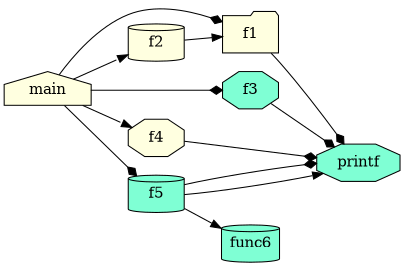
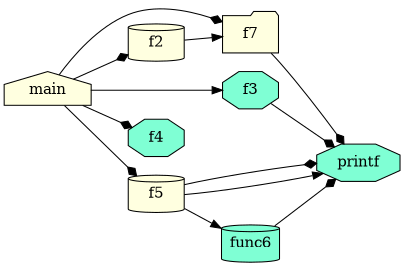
node "f1": label "f1" -> "f7"
edge "main" -> "f2": arrowhead normal -> diamond
edge "main" -> "f3": arrowhead diamond -> normal
edge "main" -> "f4": arrowhead normal -> diamond
node "f4": fillcolor lightyellow -> aquamarine
edge "f4" -> "printf": now "func6" -> "printf"
node "f5": fillcolor aquamarine -> lightyellow
